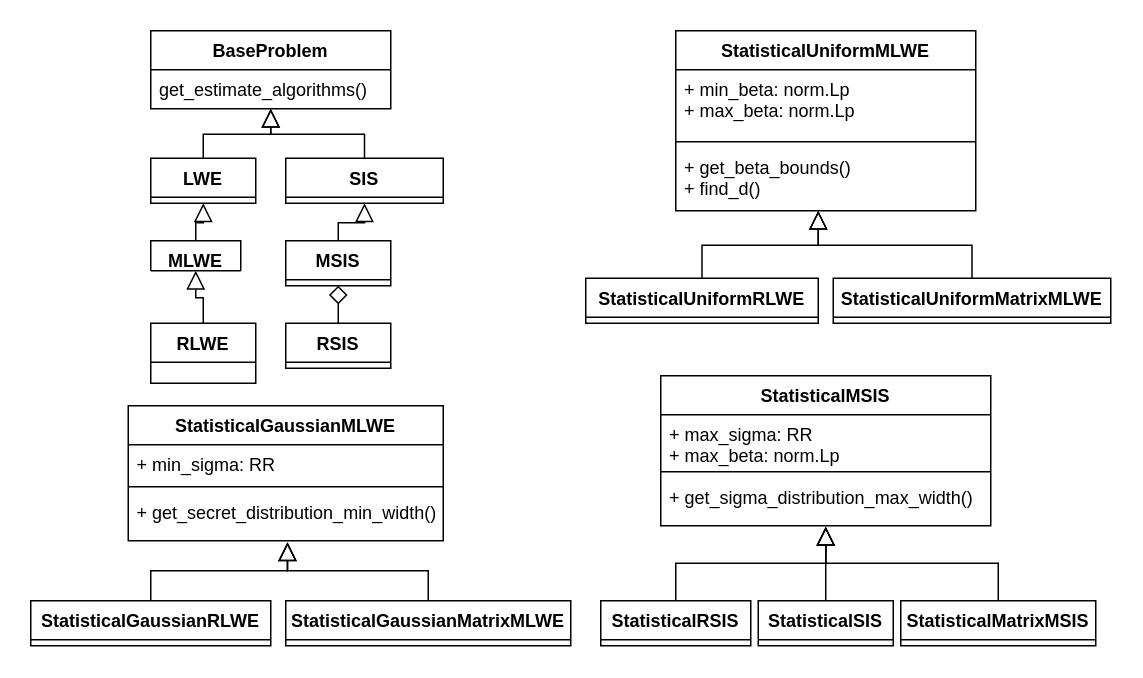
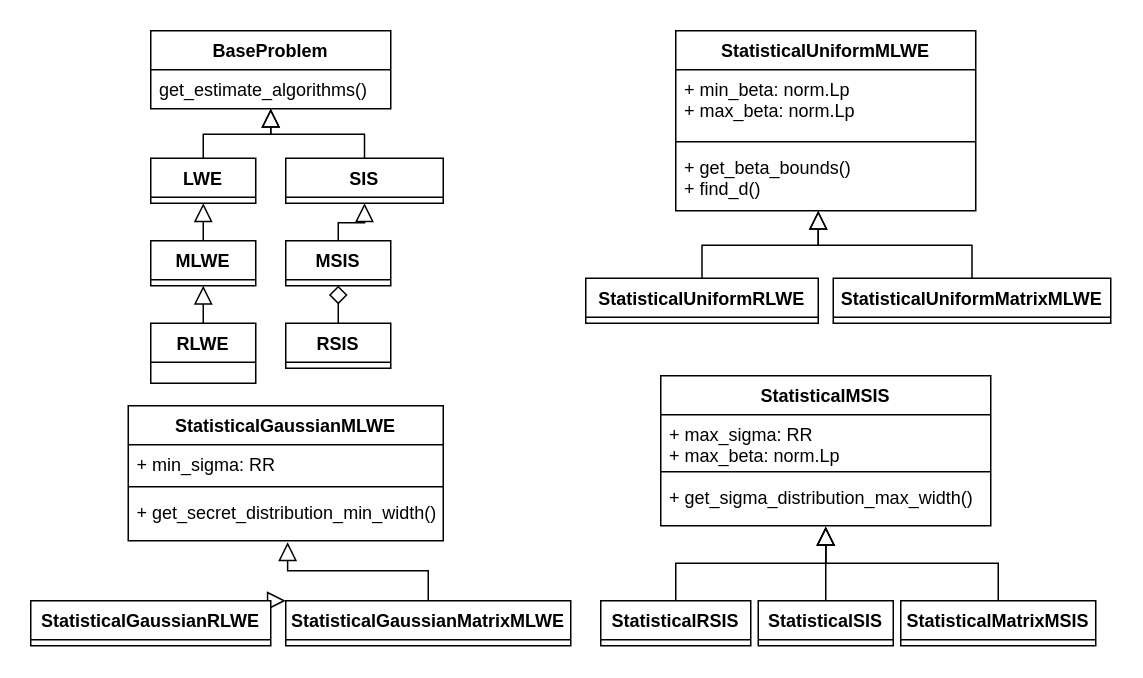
node "MLWE": size 90x30 -> 105x45
edge "StatisticalGaussianRLWE" -> "+ get_secret_distribution_min_width()": now "StatisticalGaussianRLWE" -> "StatisticalGaussianMatrixMLWE"
